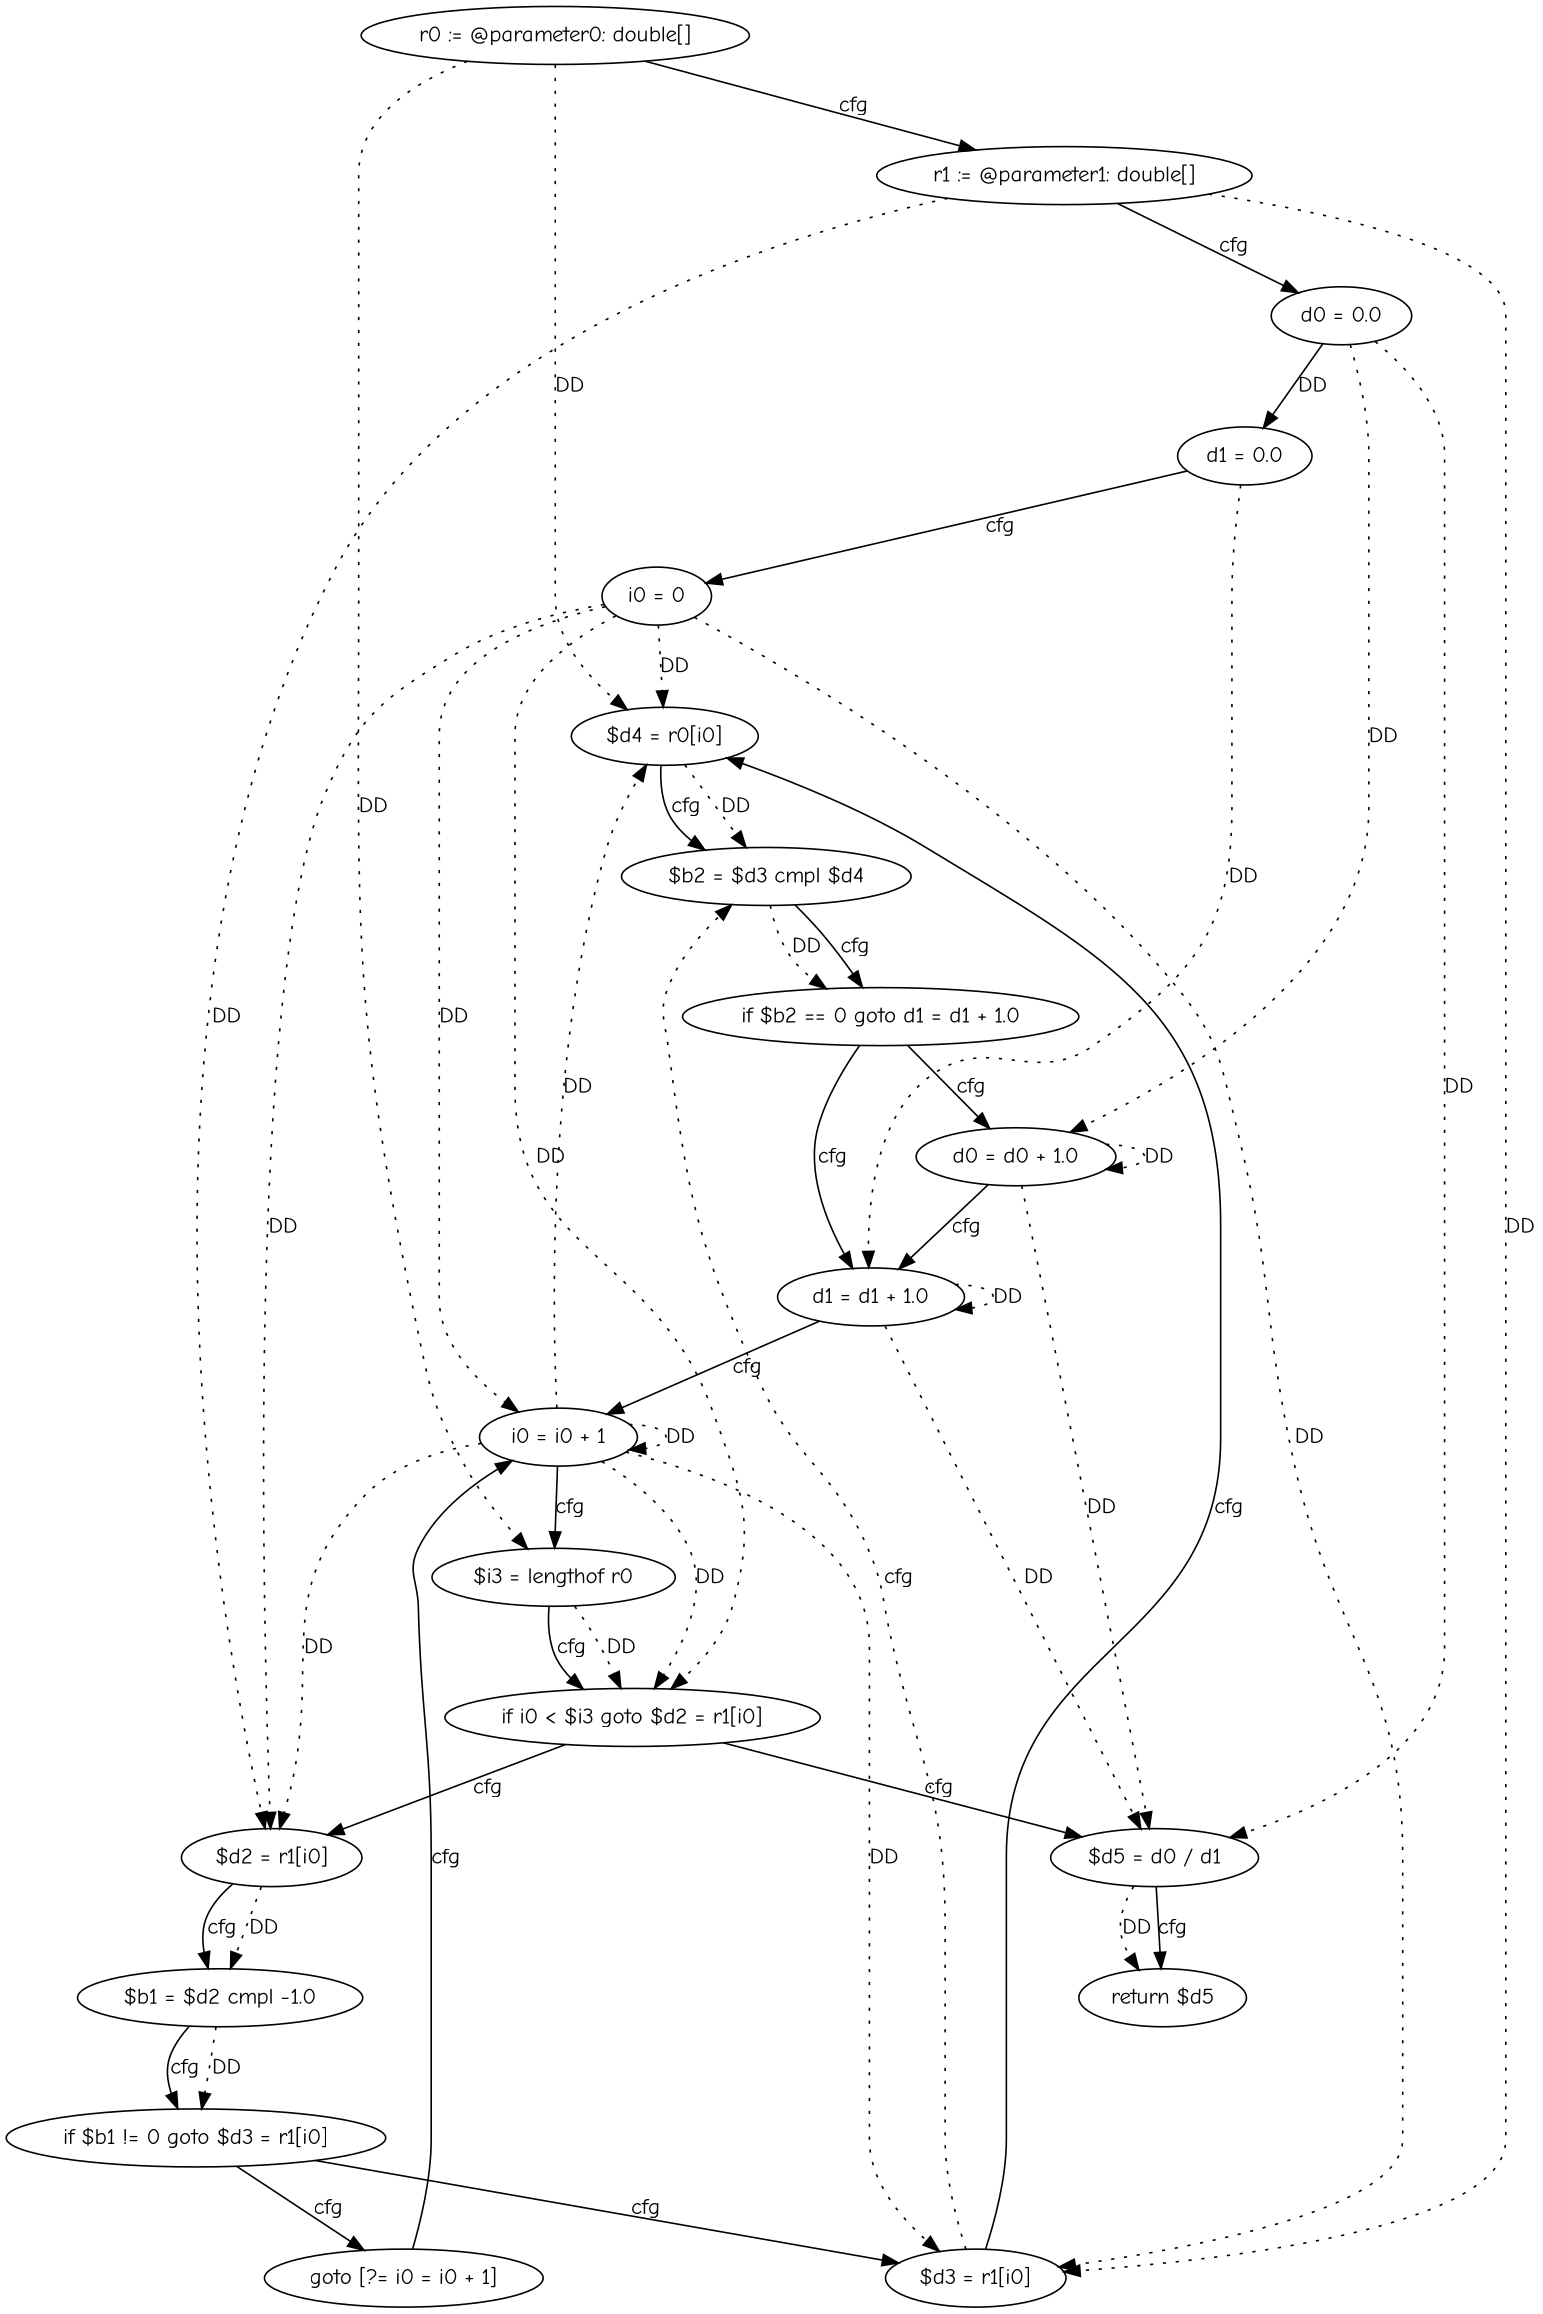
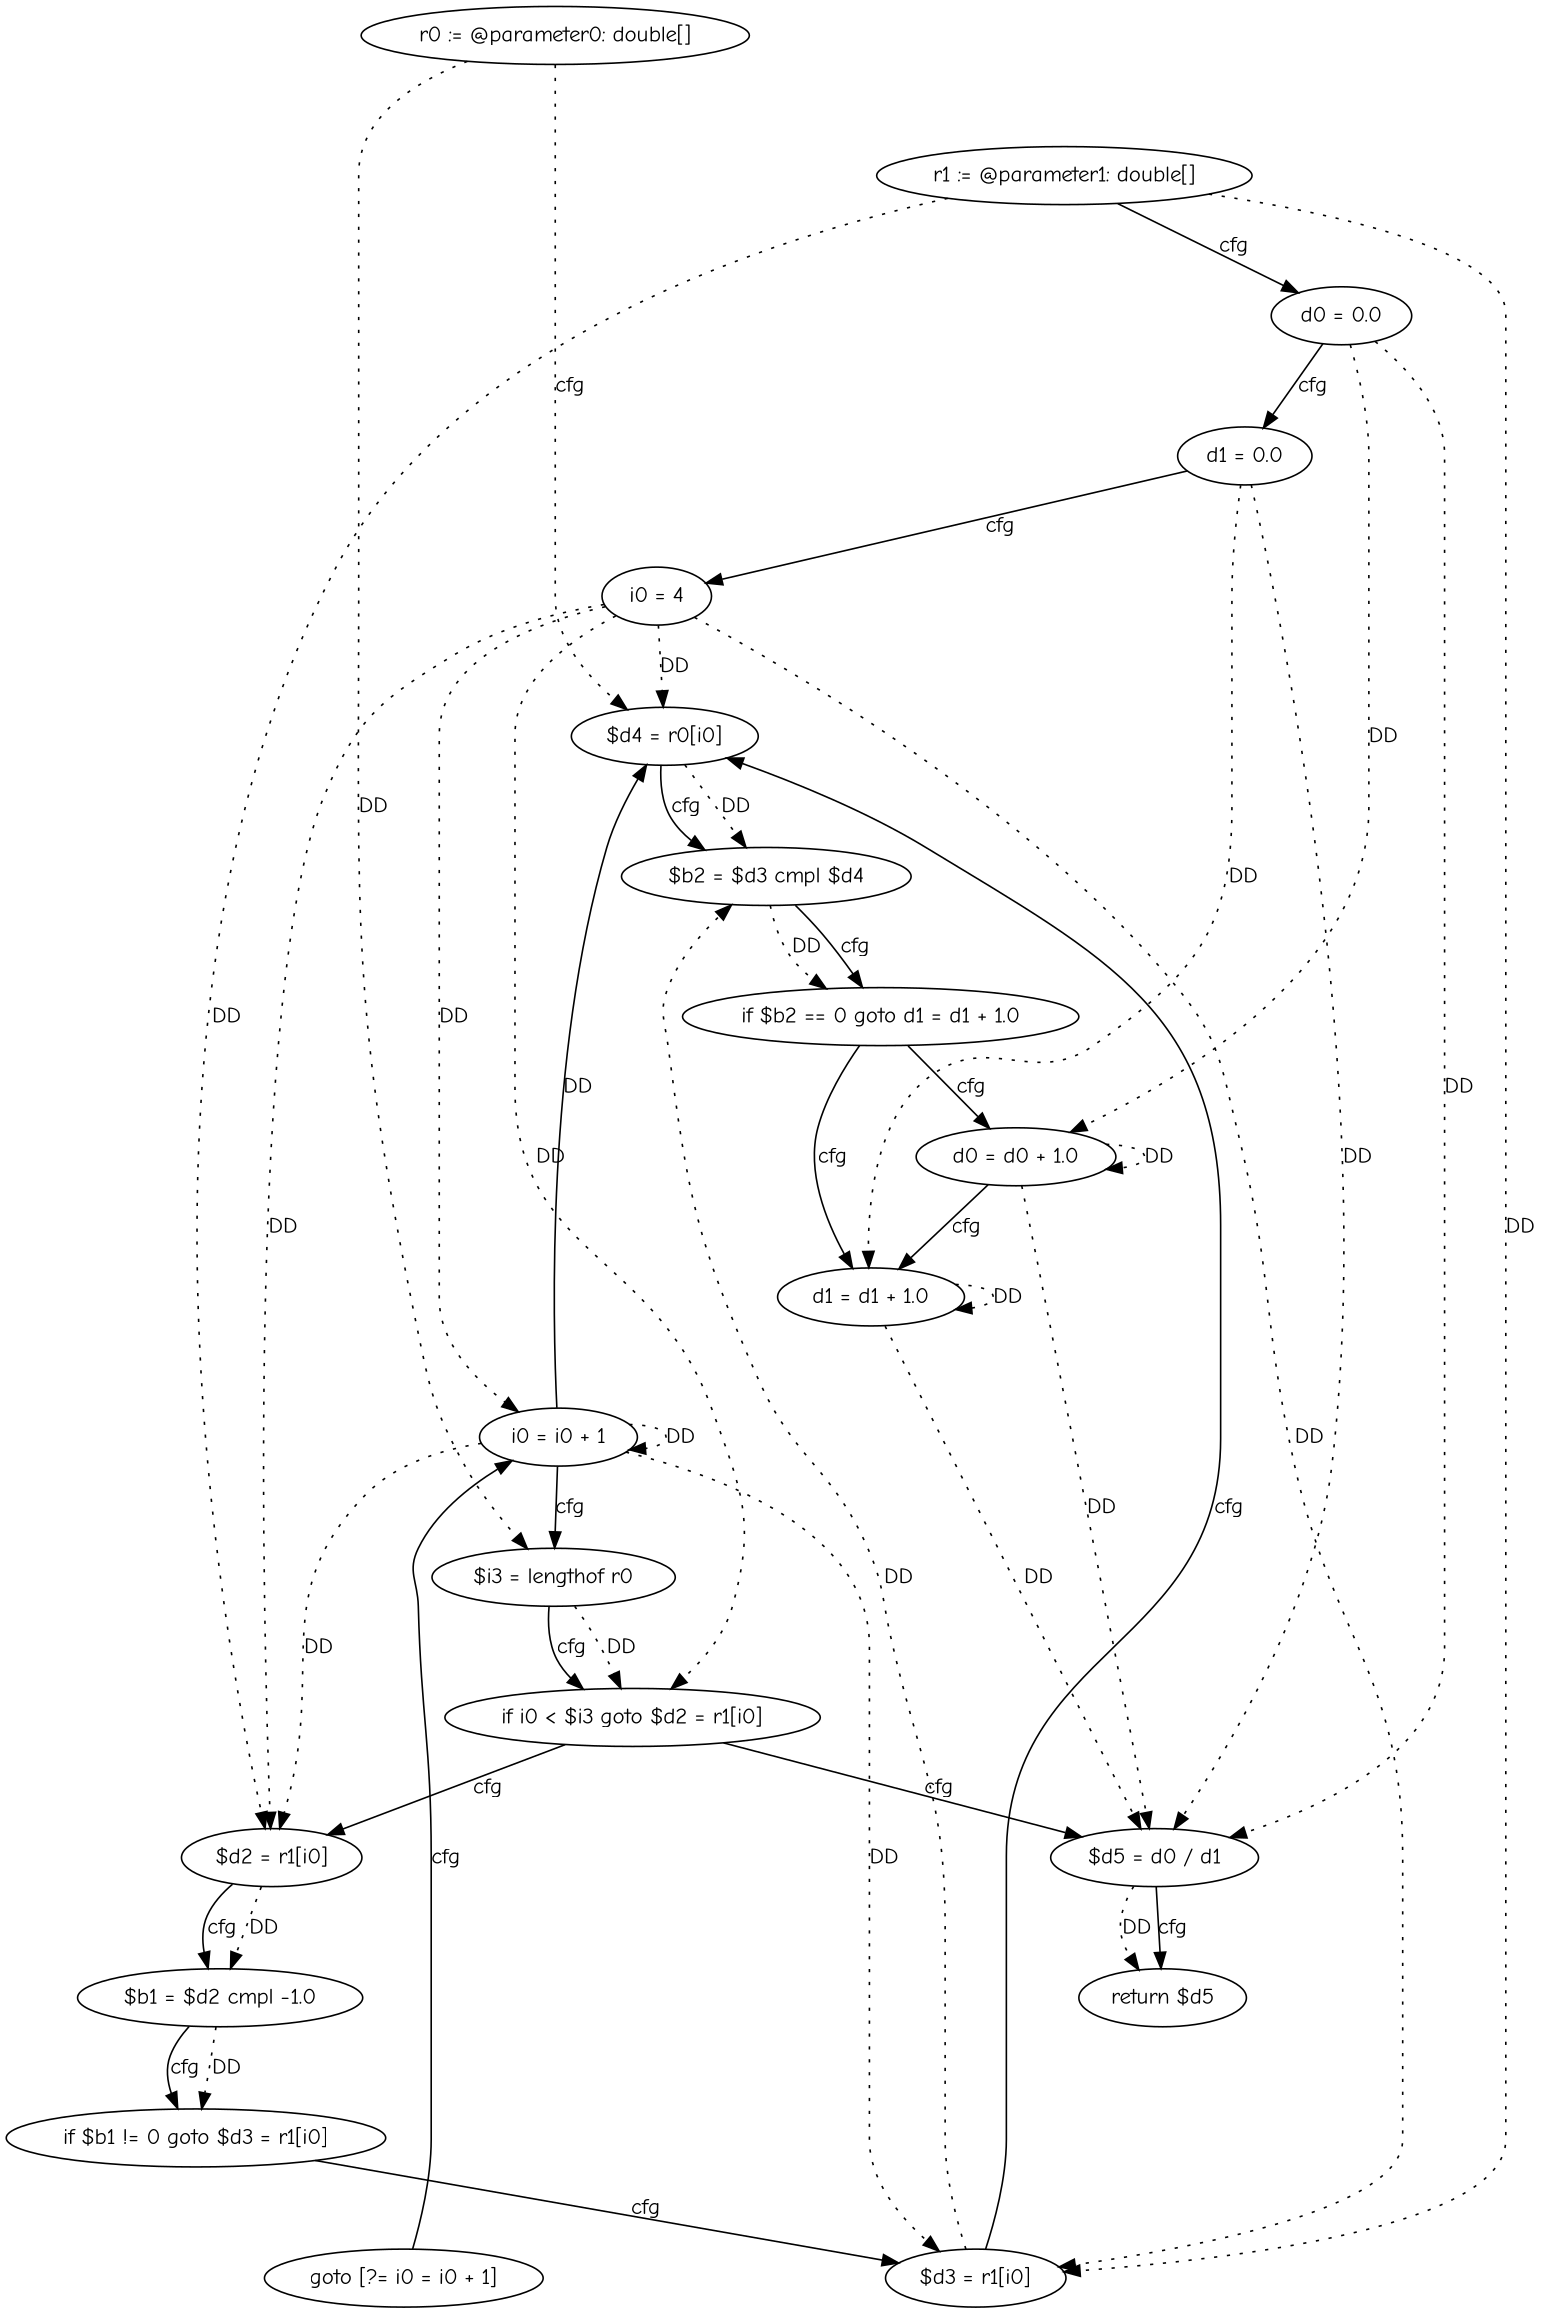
edge "r0 := @parameter0: double[]" -> "r1 := @parameter1: double[]": removed, label "cfg"
edge "r0 := @parameter0: double[]" -> "$d4 = r0[i0]": label "DD" -> "cfg"
edge "d0 = 0.0" -> "d1 = 0.0": label "DD" -> "cfg"
node "i0 = 0": label "i0 = 0" -> "i0 = 4"
edge "i0 = i0 + 1" -> "$d4 = r0[i0]": style dotted -> solid
edge "d1 = 0.0" -> "$d5 = d0 / d1": added, label "DD"
edge "d1 = d1 + 1.0" -> "i0 = i0 + 1": removed, label "cfg"
edge "i0 = i0 + 1" -> "if i0 < $i3 goto $d2 = r1[i0]": removed, label "DD"
edge "$d3 = r1[i0]" -> "$b2 = $d3 cmpl $d4": label "cfg" -> "DD"
edge "if $b1 != 0 goto $d3 = r1[i0]" -> "goto [?= i0 = i0 + 1]": removed, label "cfg"
